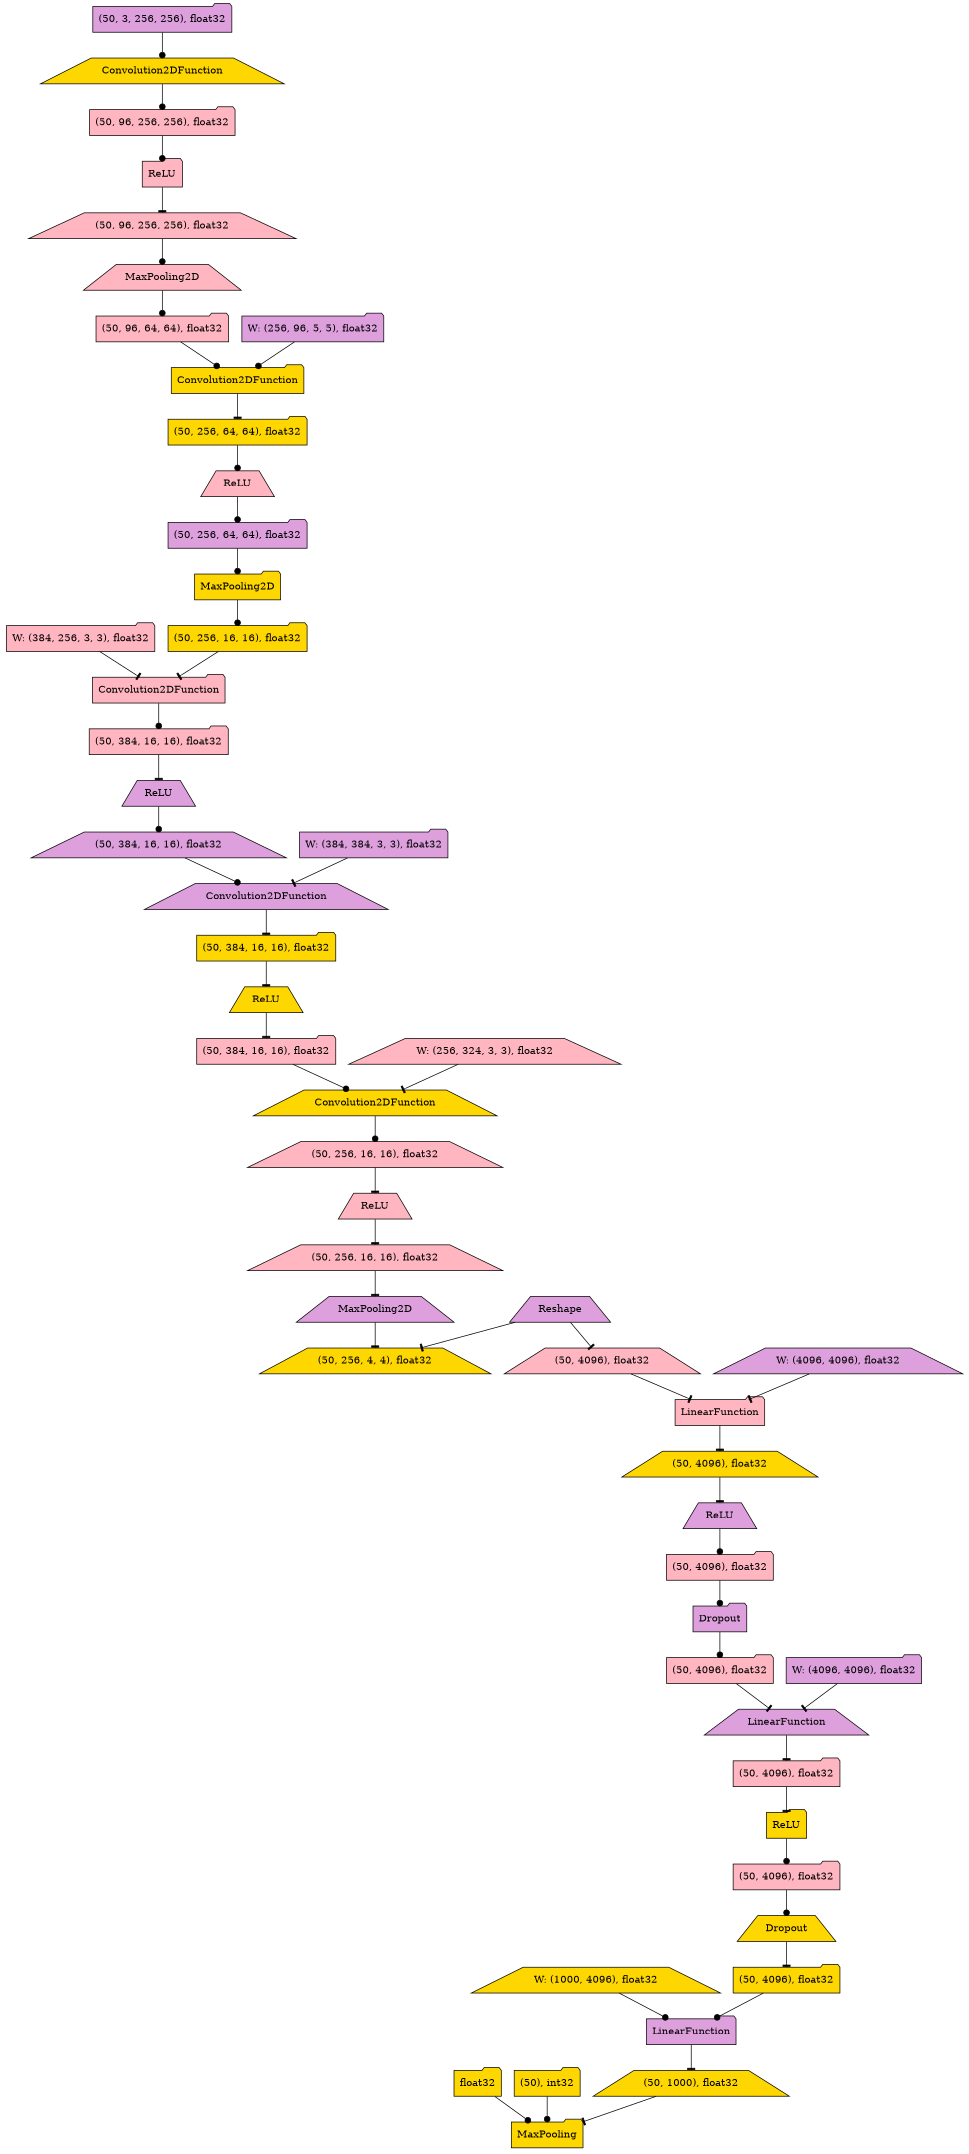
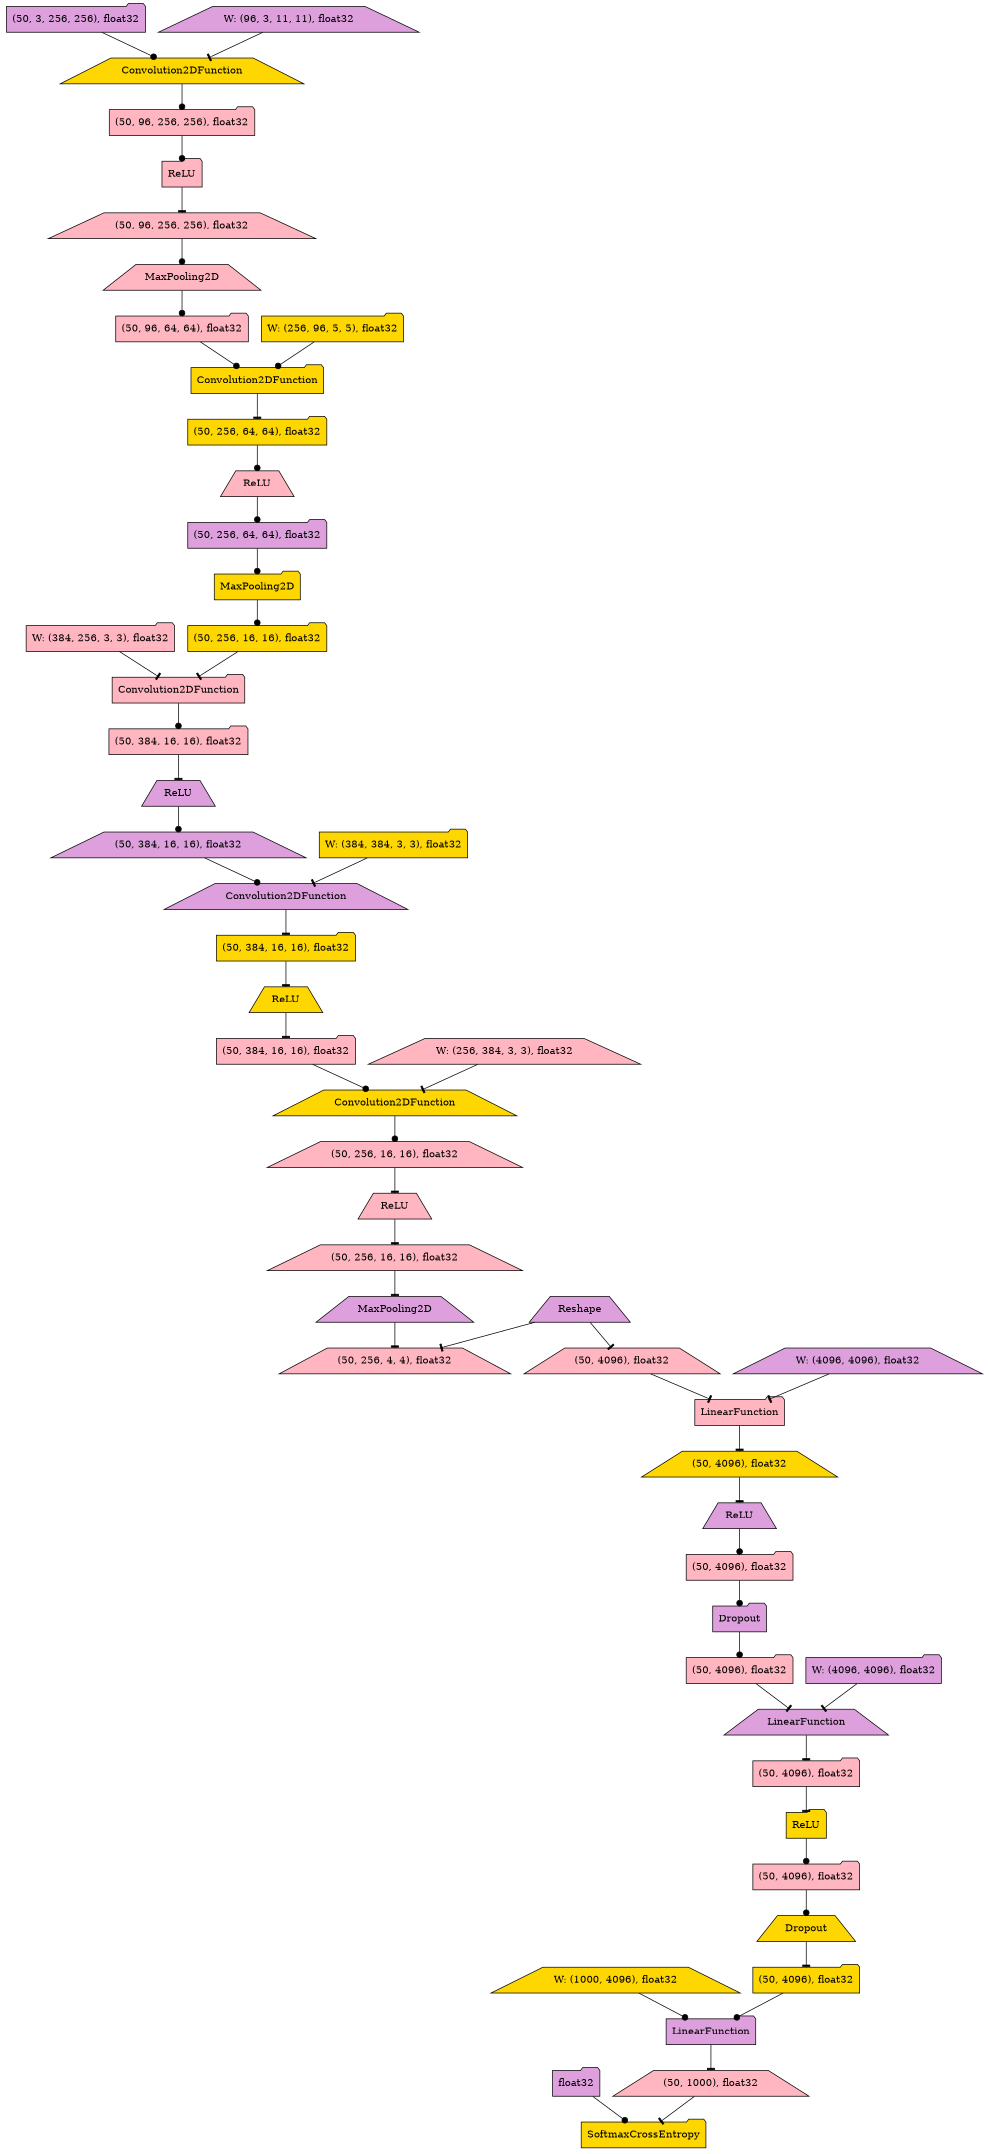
node "W: (96, 3, 11, 11), float32": added
node "W: (256, 96, 5, 5), float32": fillcolor plum -> gold
node "W: (384, 384, 3, 3), float32": fillcolor plum -> gold
node "W: (256, 324, 3, 3), float32": label "W: (256, 324, 3, 3), float32" -> "W: (256, 384, 3, 3), float32"
node "(50, 256, 4, 4), float32": fillcolor gold -> lightpink
node "float32": fillcolor gold -> plum
node "(50), int32": removed
node "(50, 1000), float32": fillcolor gold -> lightpink
node "MaxPooling": label "MaxPooling" -> "SoftmaxCrossEntropy"
